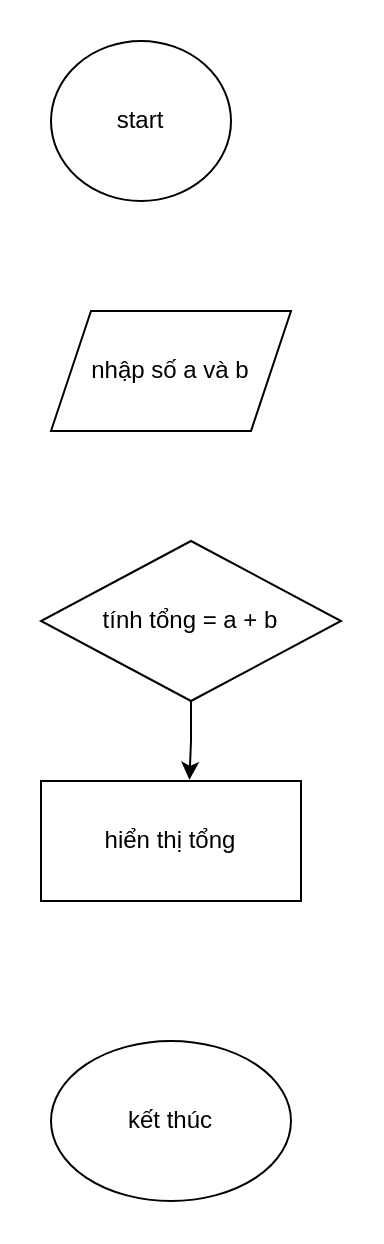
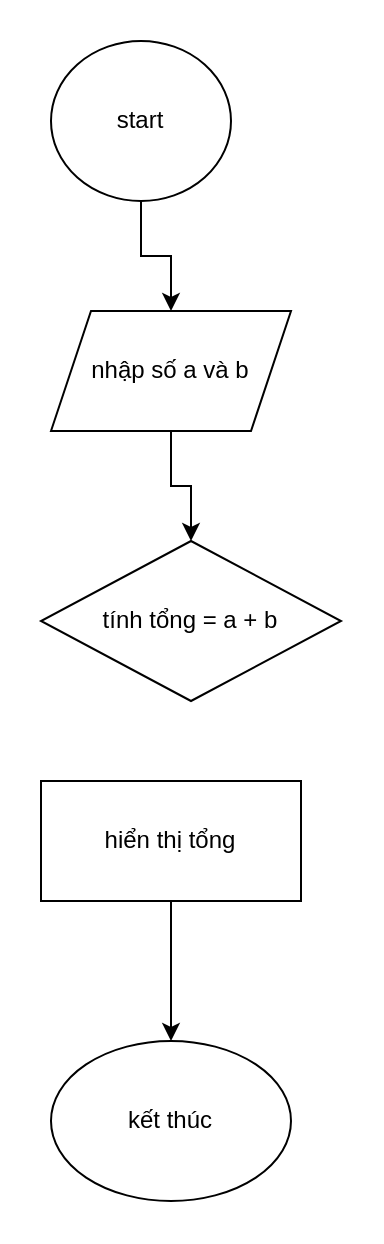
edge "start" -> "nhập số a và b": added
edge "nhập số a và b" -> "tính tổng = a + b": added
edge "tính tổng = a + b" -> "hiển thị tổng": removed
edge "hiển thị tổng" -> "kết thúc": added
